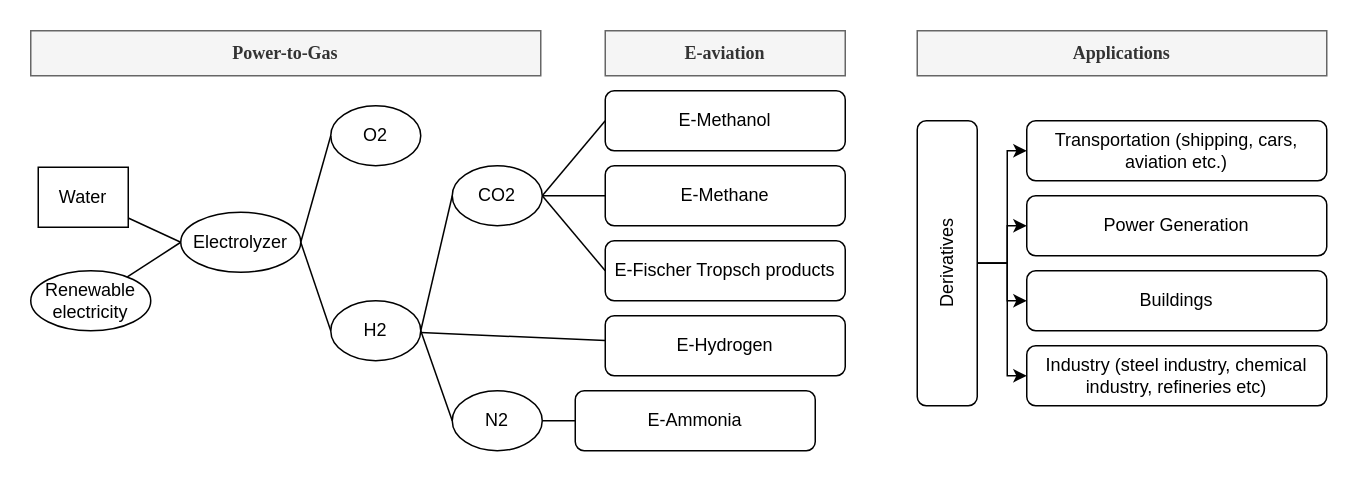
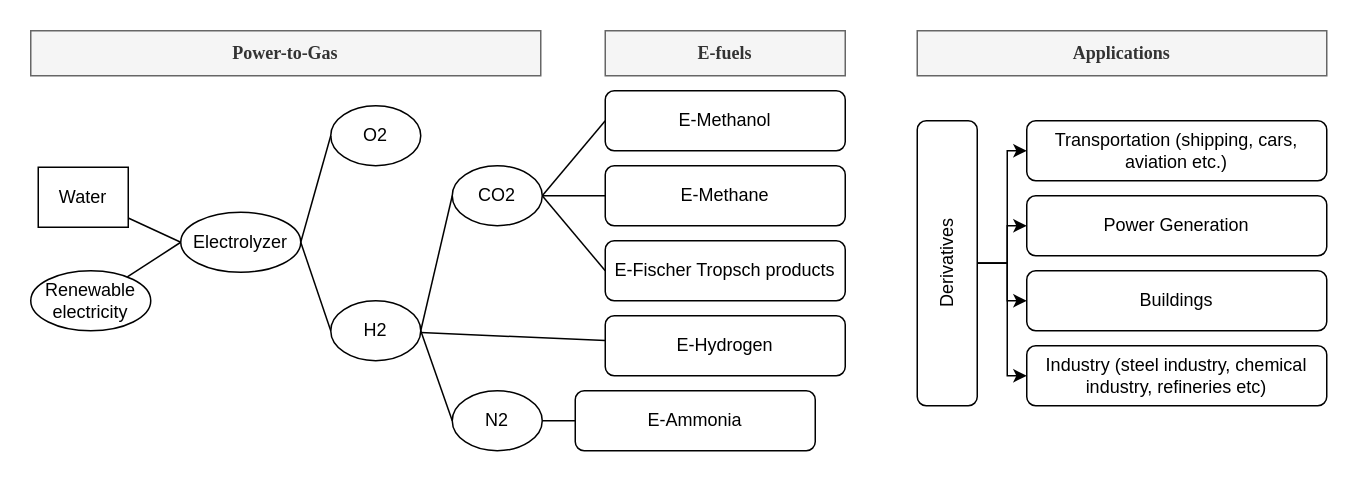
node "E-aviation": label "E-aviation" -> "E-fuels"
